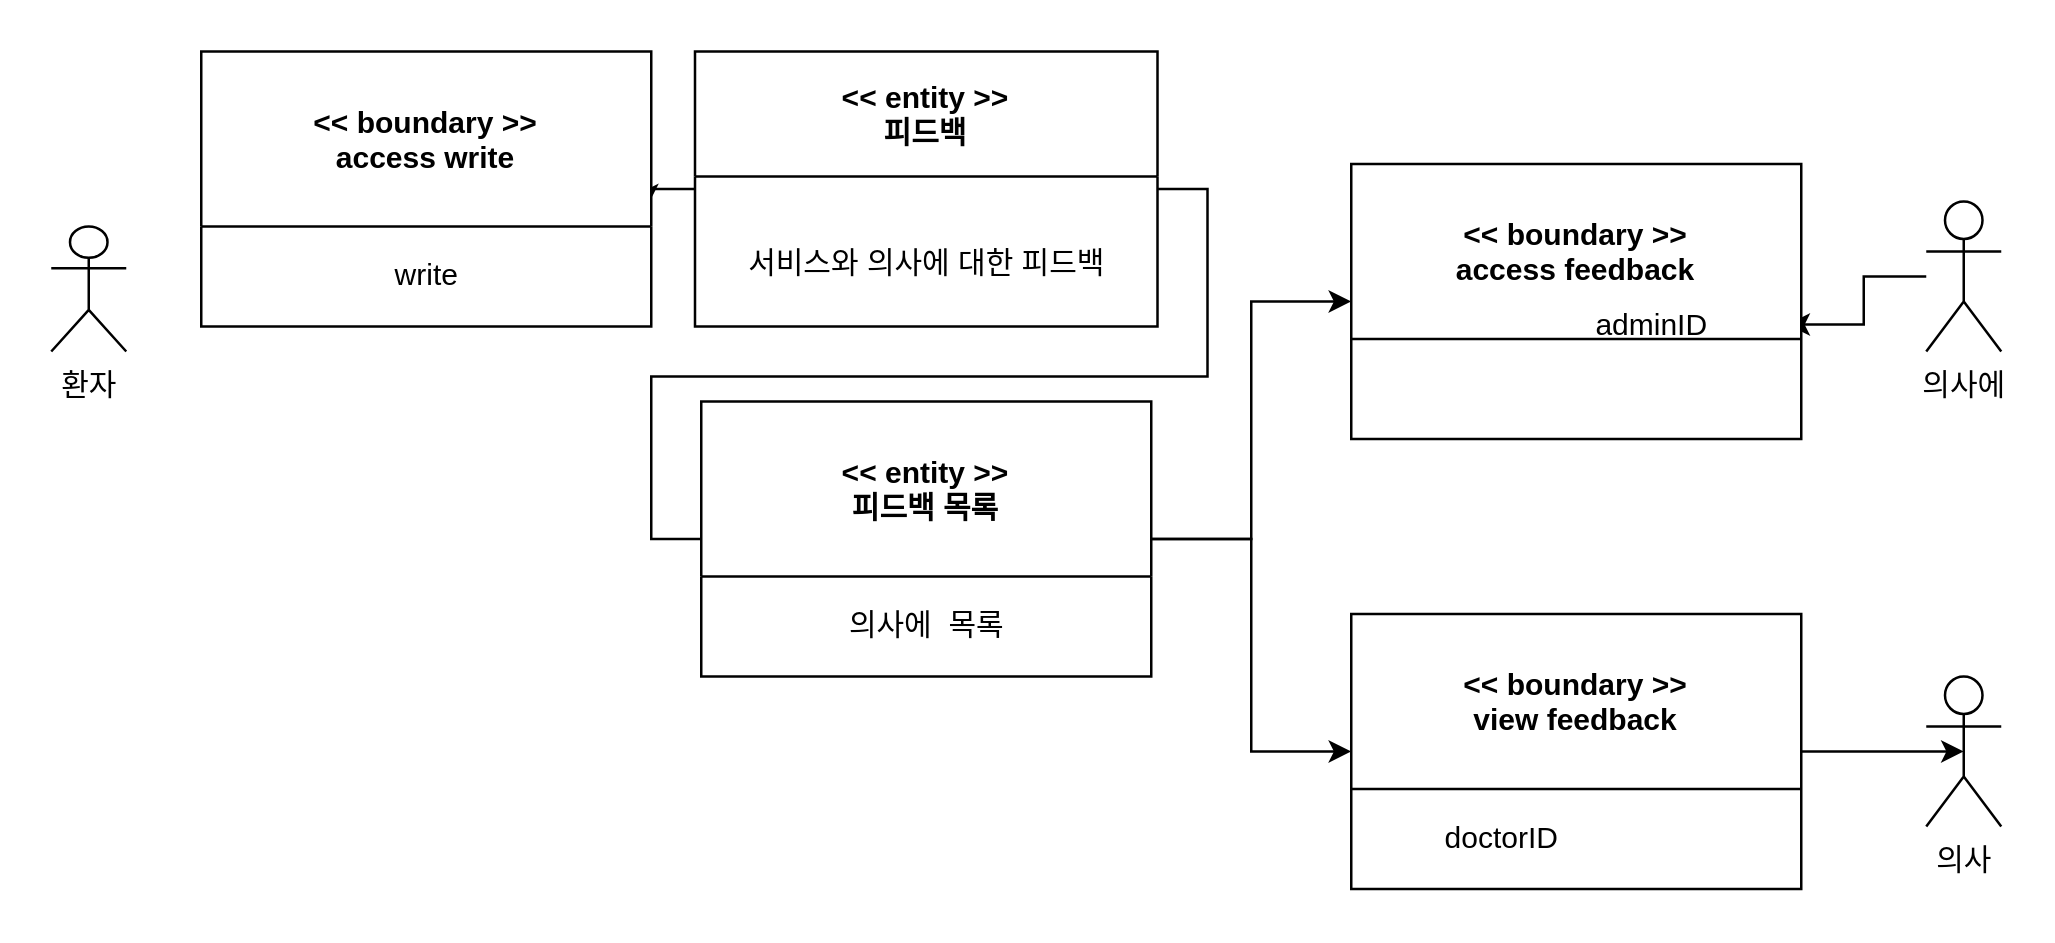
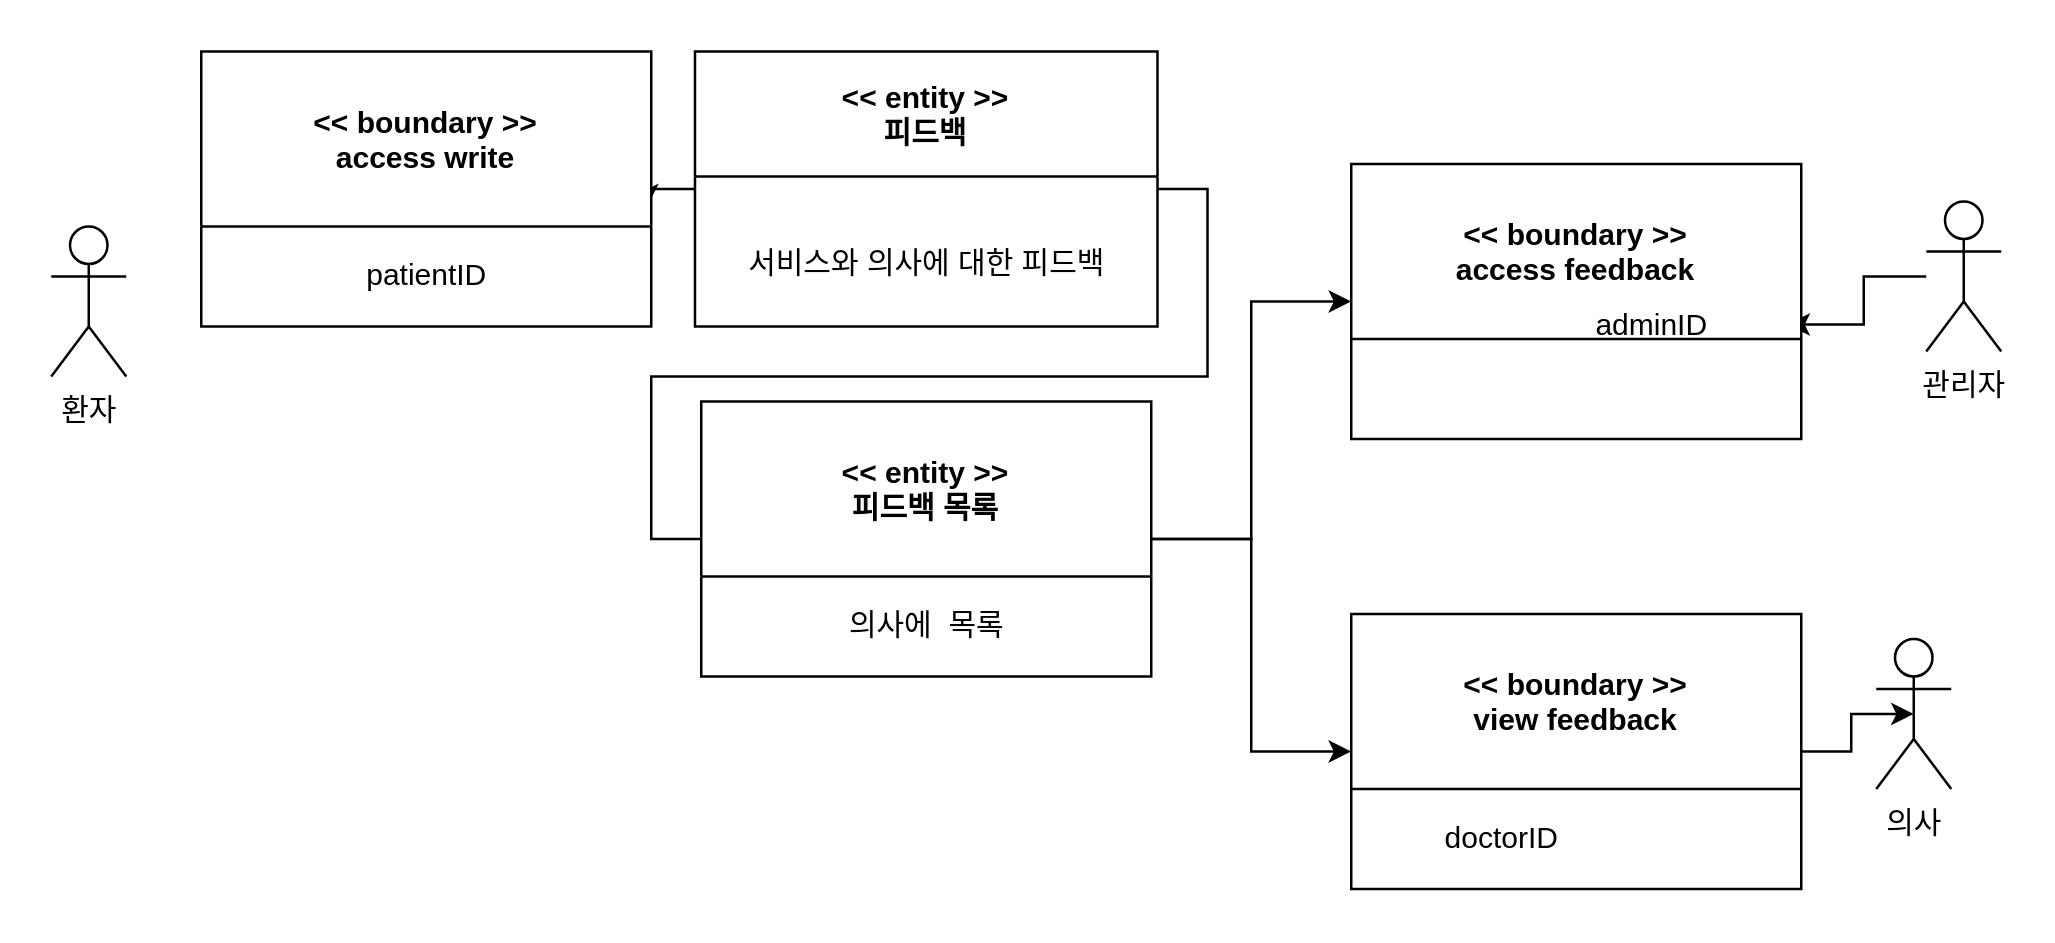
node "write": label "write" -> "patientID"
node "환자": size 75x125 -> 75x150
node "의사에": label "의사에" -> "관리자"
node "의사": moved (1964, 751) -> (1914, 714)
